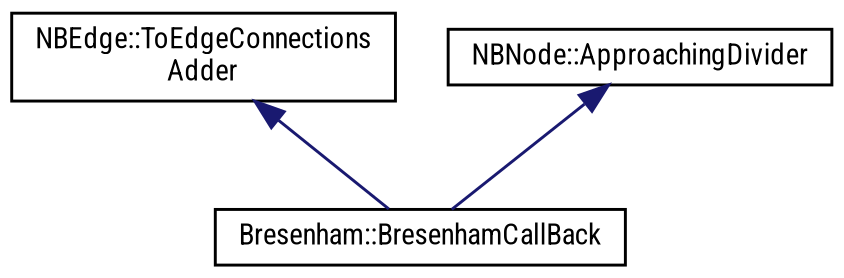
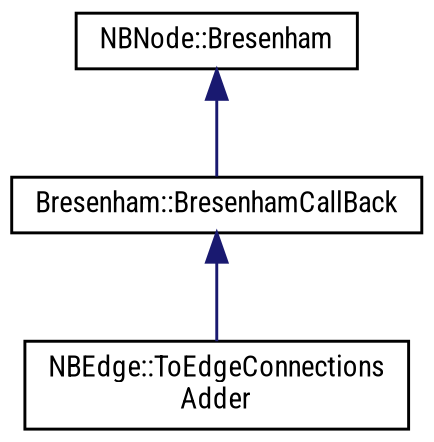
node "NBNode::ApproachingDivider": label "NBNode::ApproachingDivider" -> "NBNode::Bresenham"
edge "Bresenham::BresenhamCallBack" -> "NBEdge::ToEdgeConnections Adder": reversed
